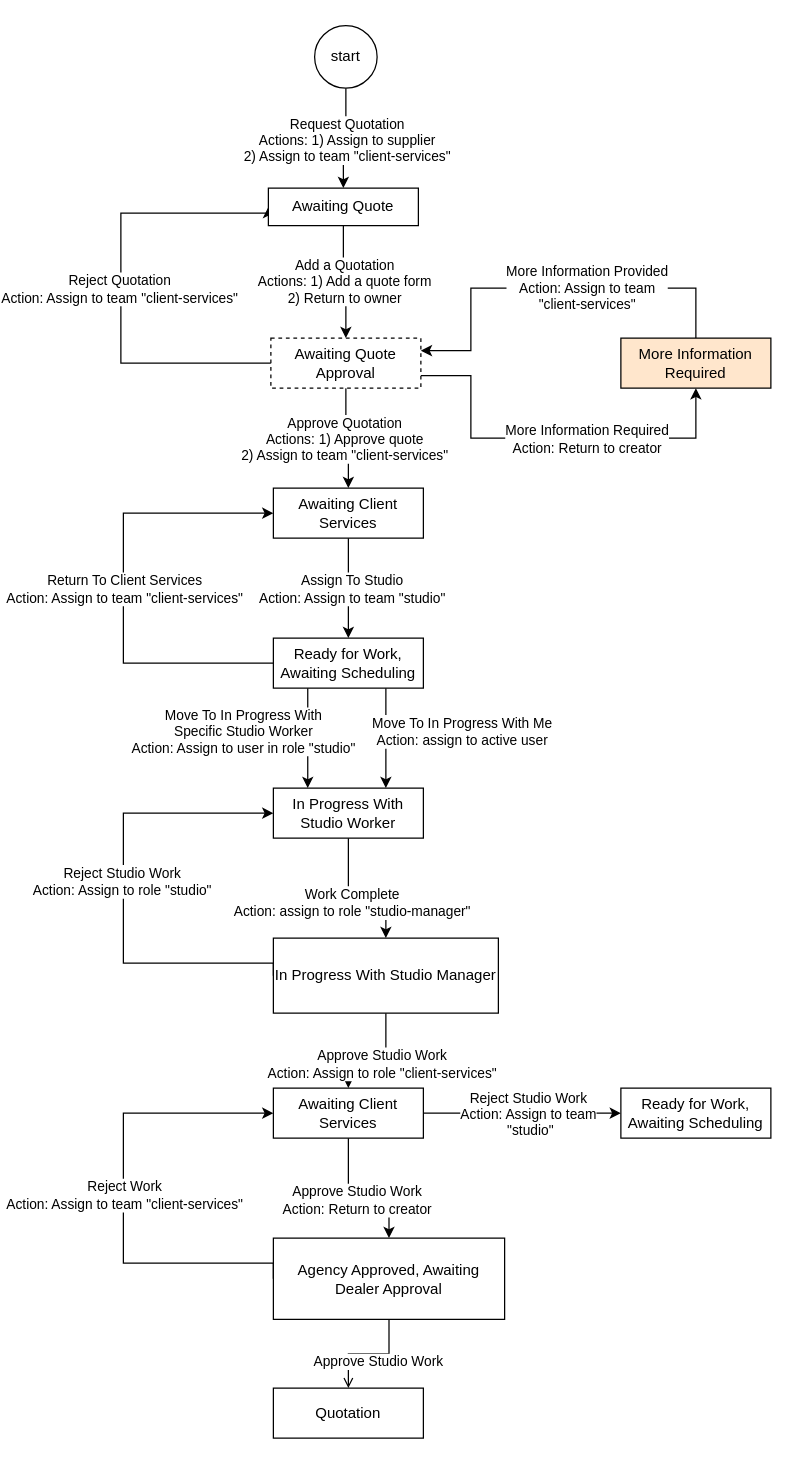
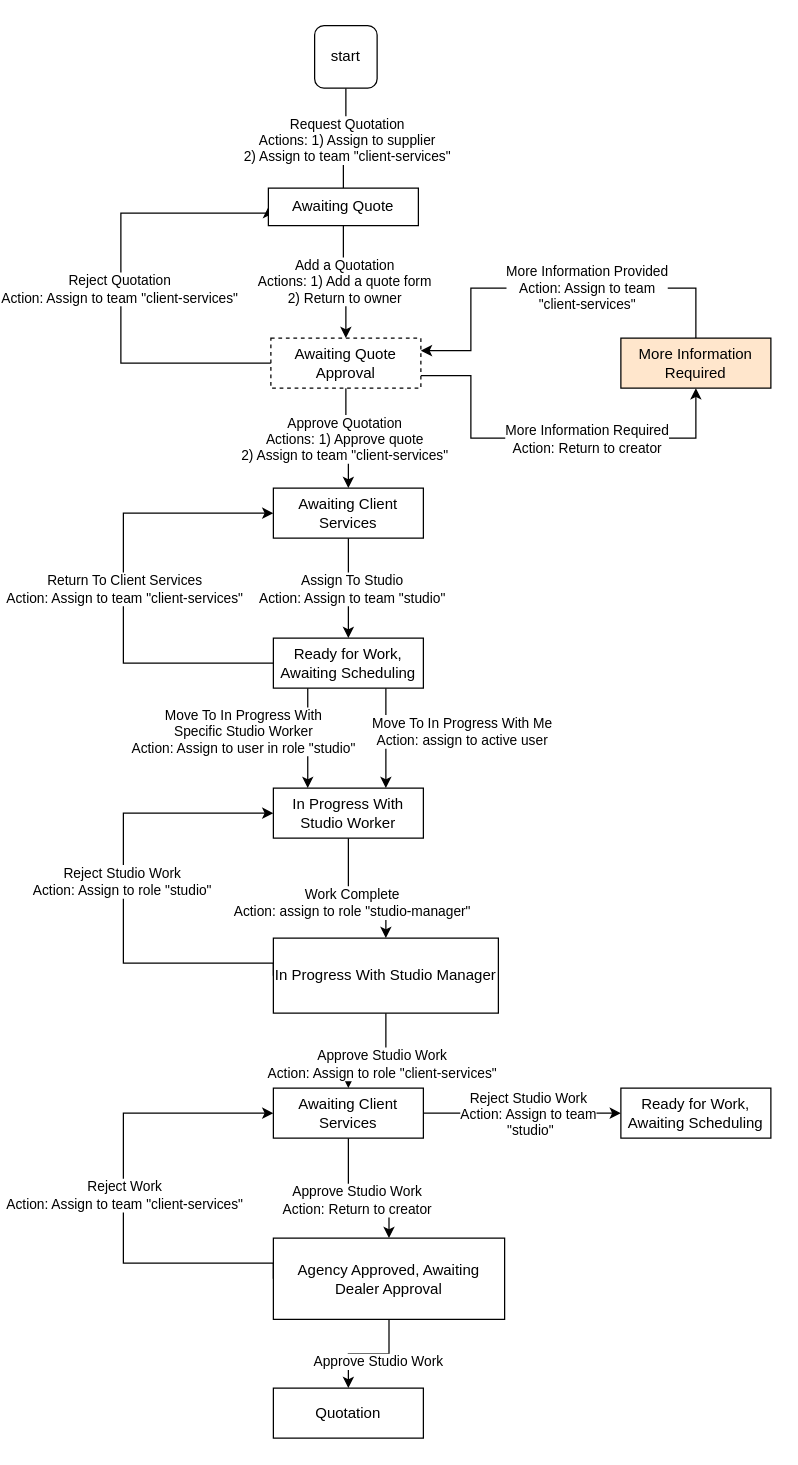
node "start": shape ellipse -> rounded rectangle
edge "start" -> "Awaiting Quote": arrowhead classic -> none
edge "Agency Approved, Awaiting Dealer Approval" -> "Quotation": arrowhead open -> classic
